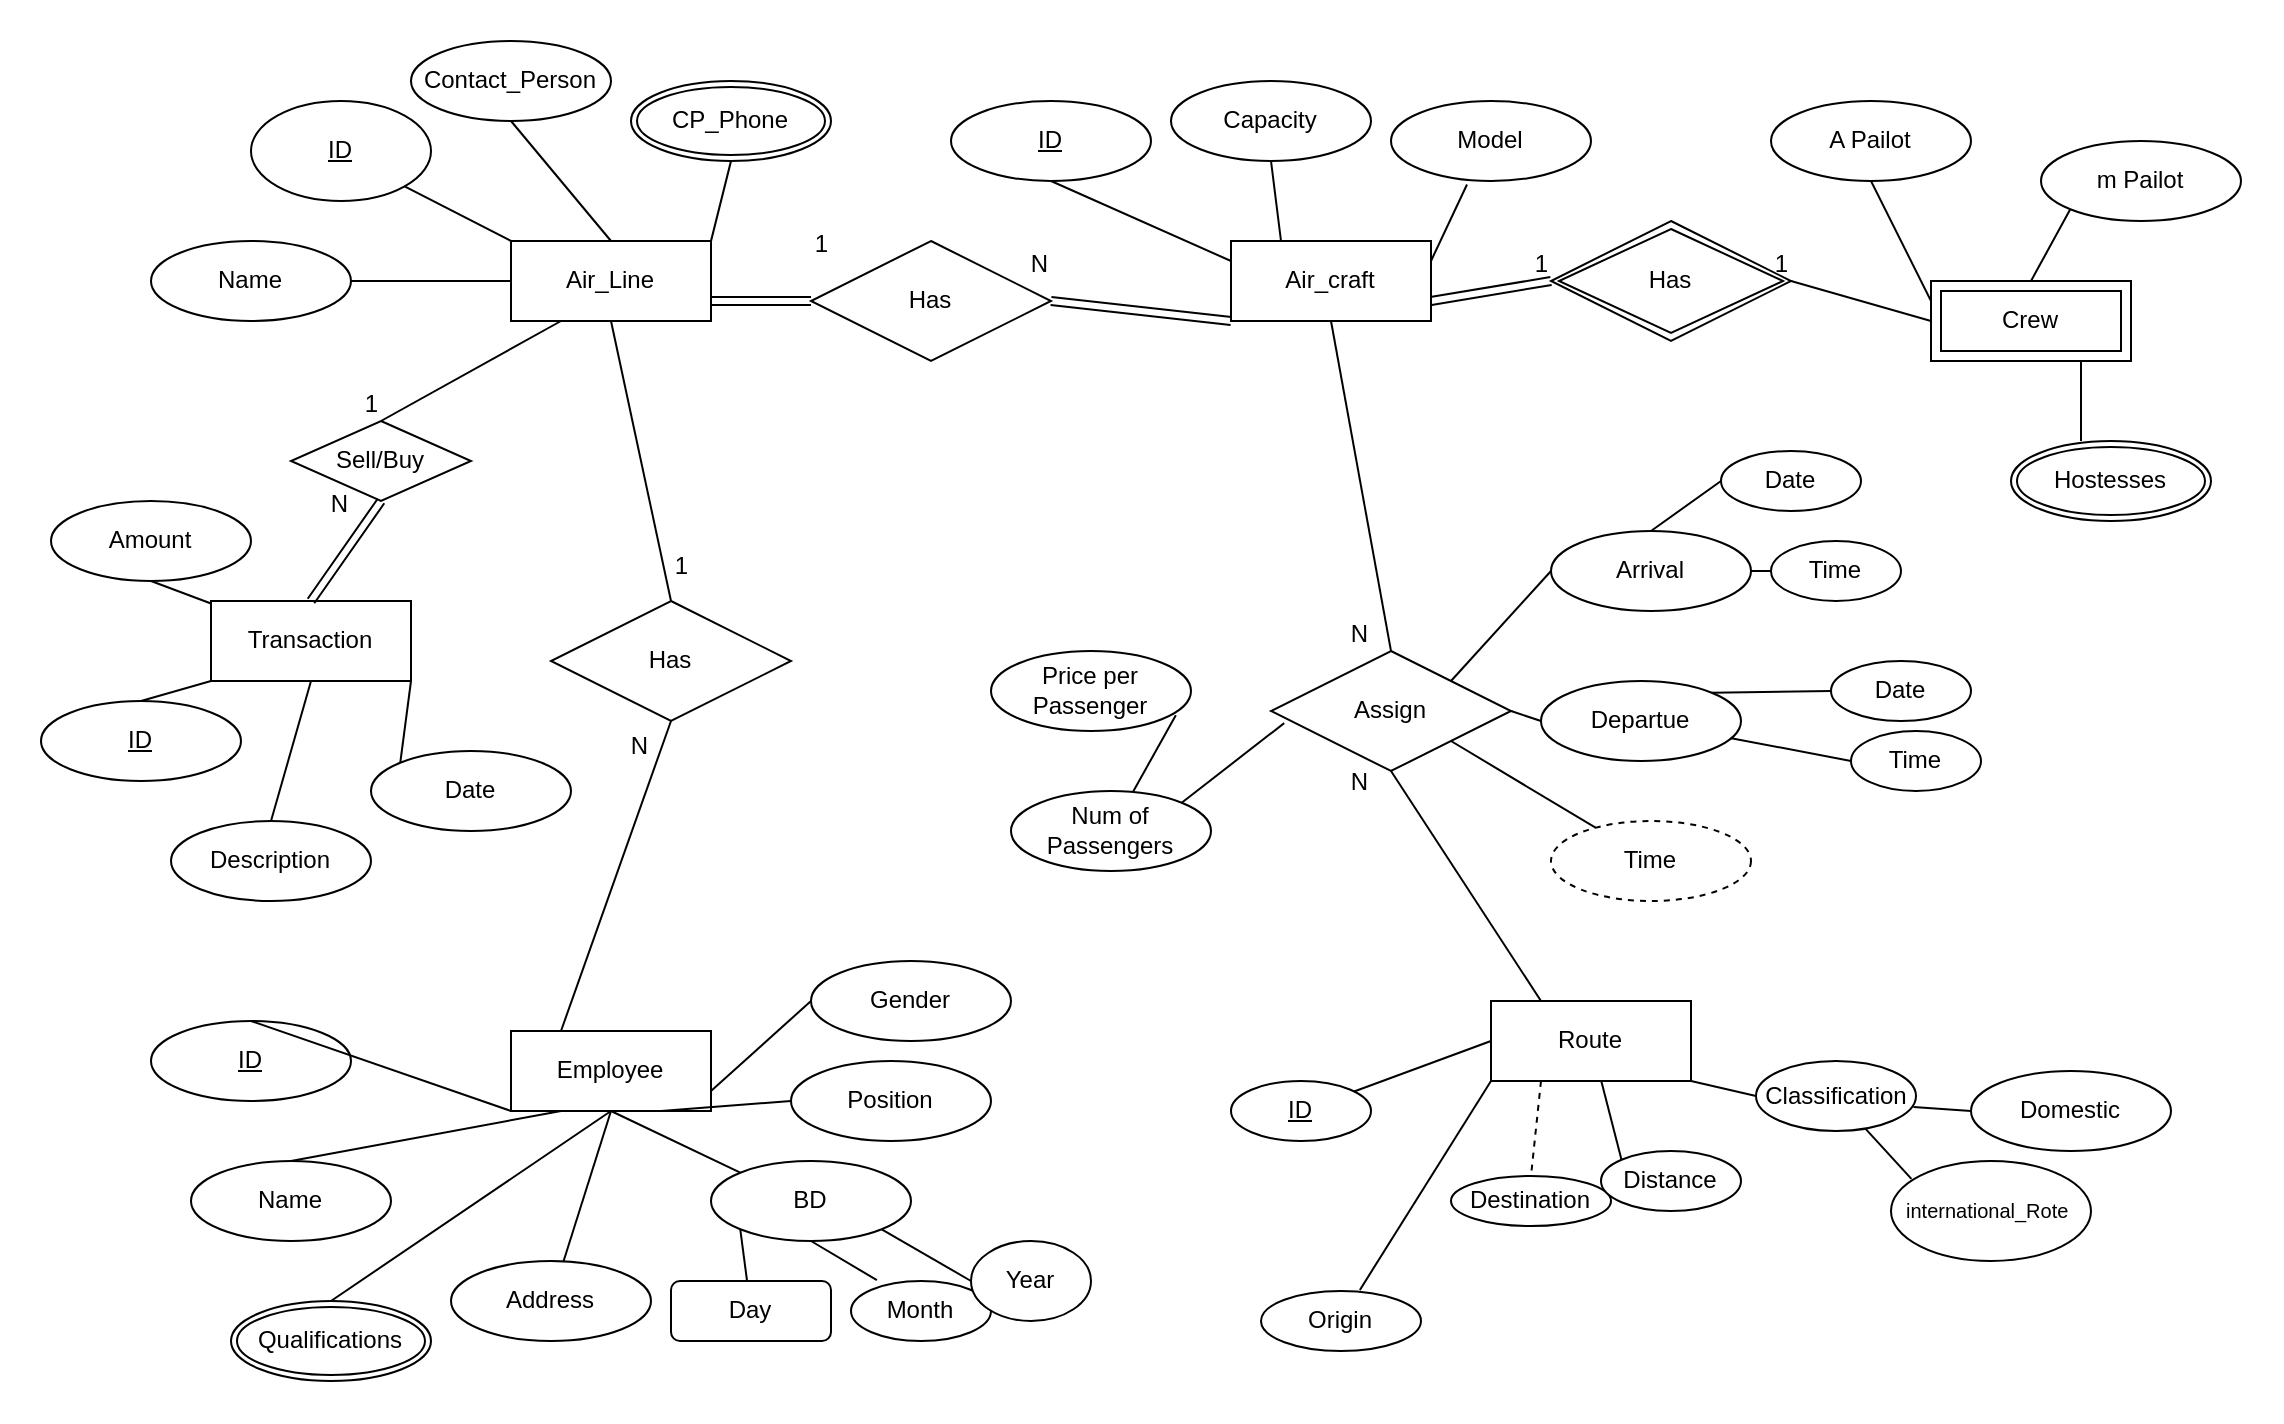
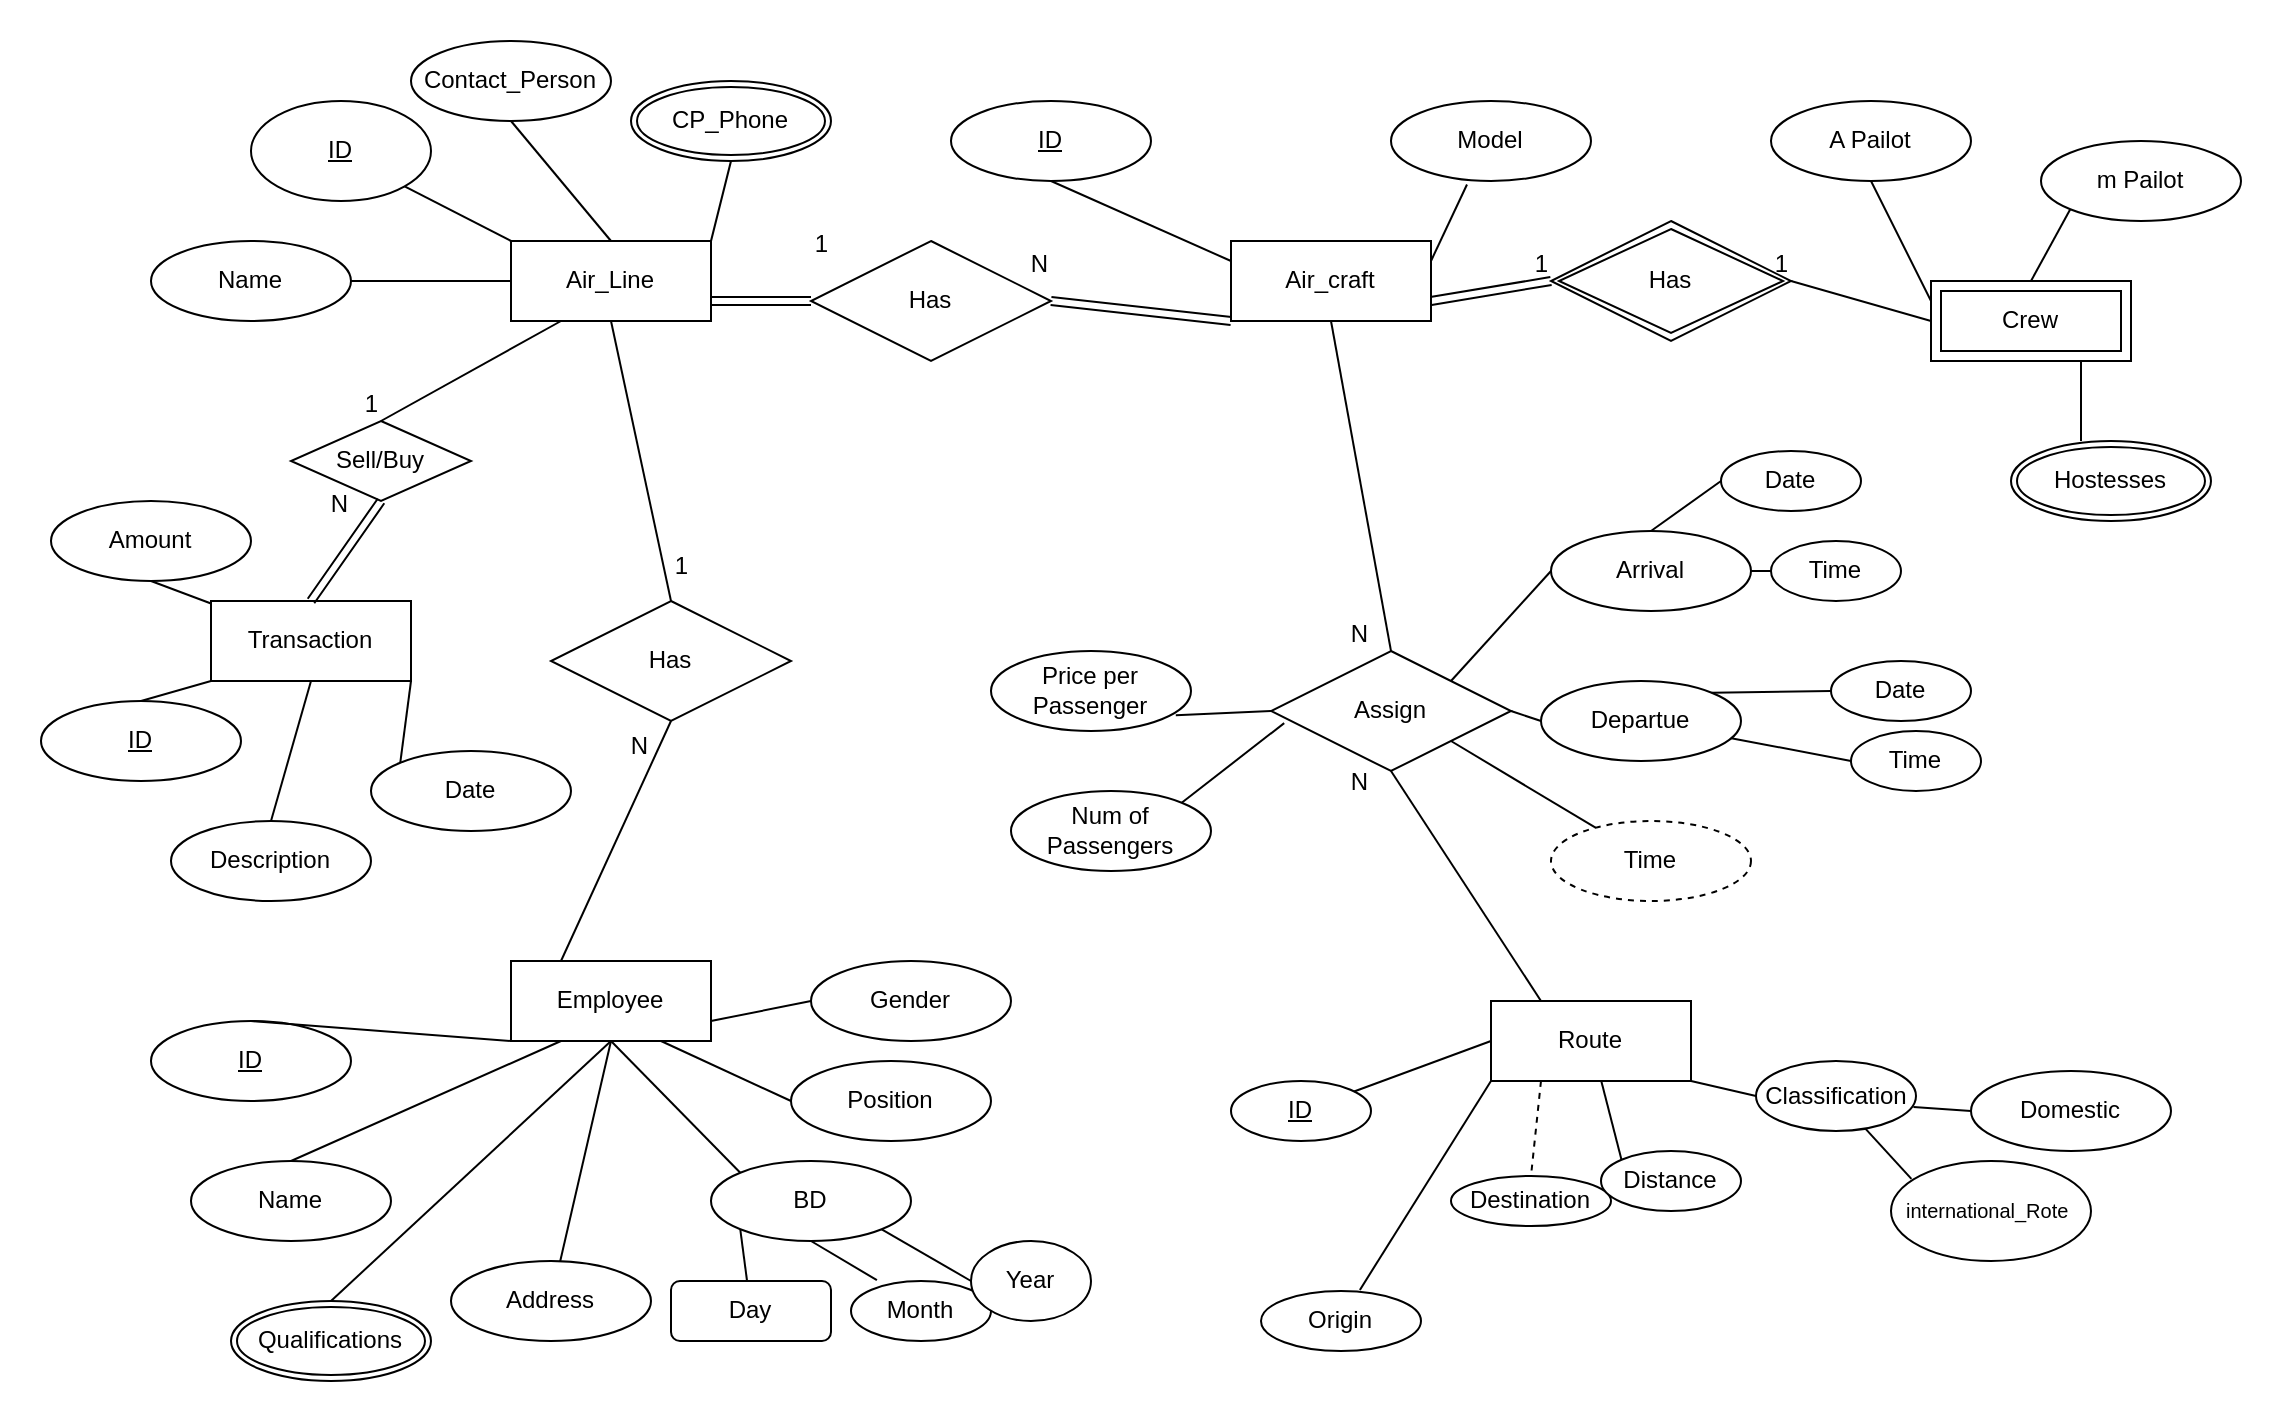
node "Capacity": removed
edge "Capacity" -- "Air_craft": removed
edge "Price per Passenger" -- "Num of Passengers": now "Price per Passenger" -- "Assign"
node "Employee": moved (611, 1071) -> (611, 1001)
